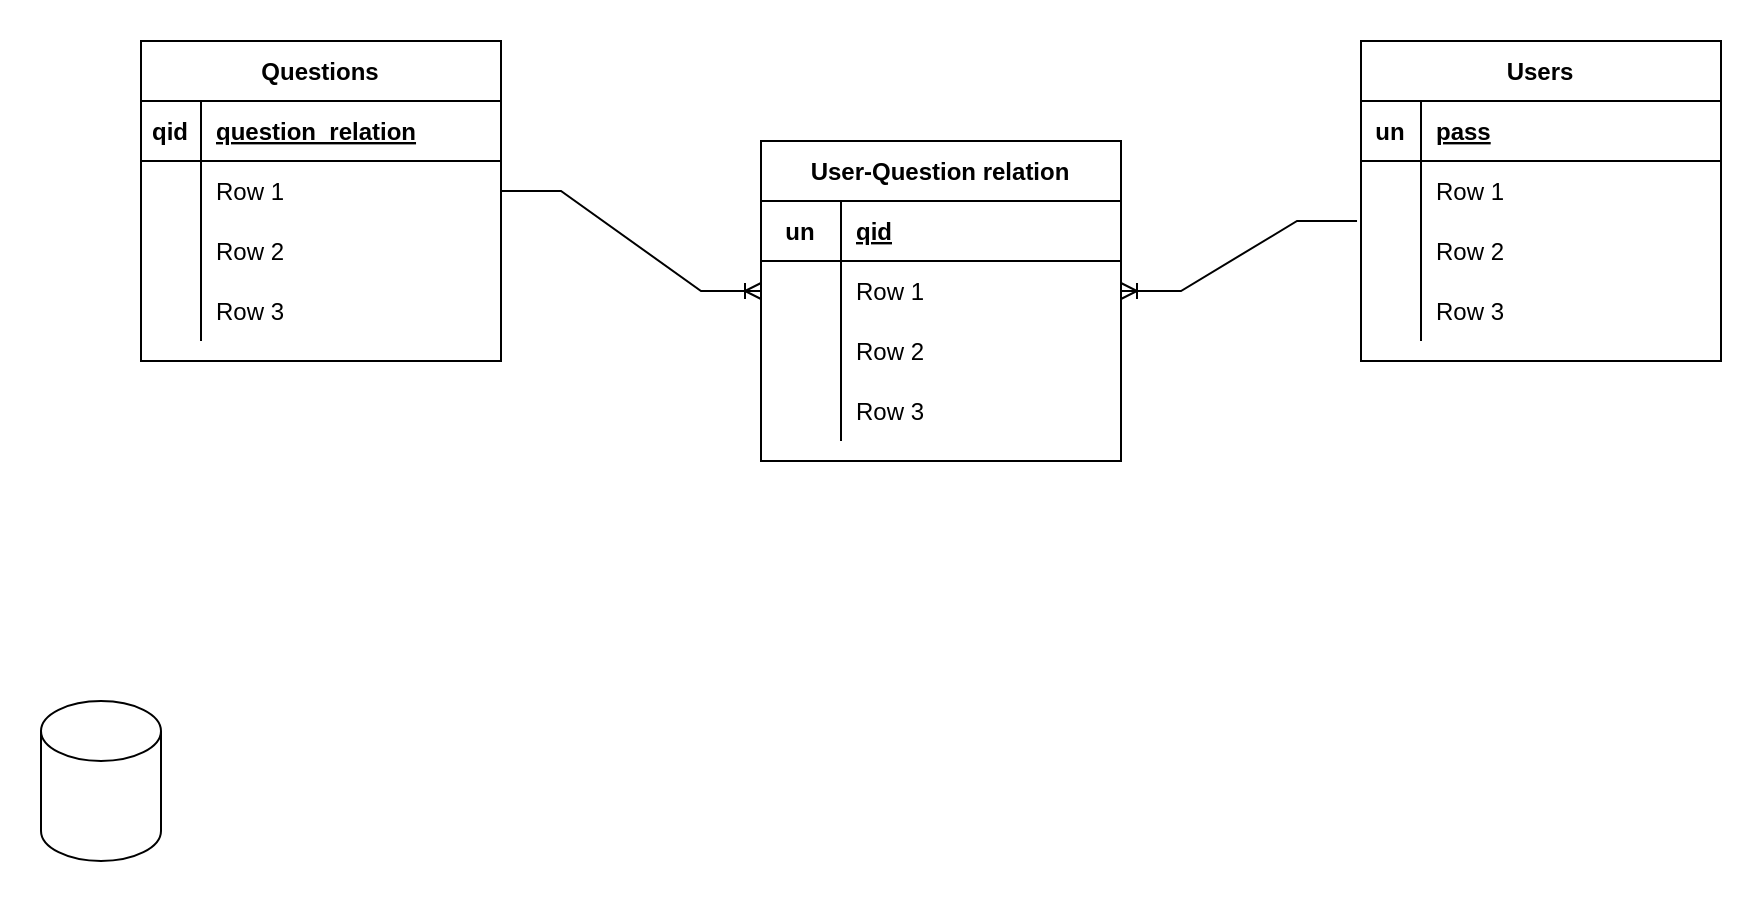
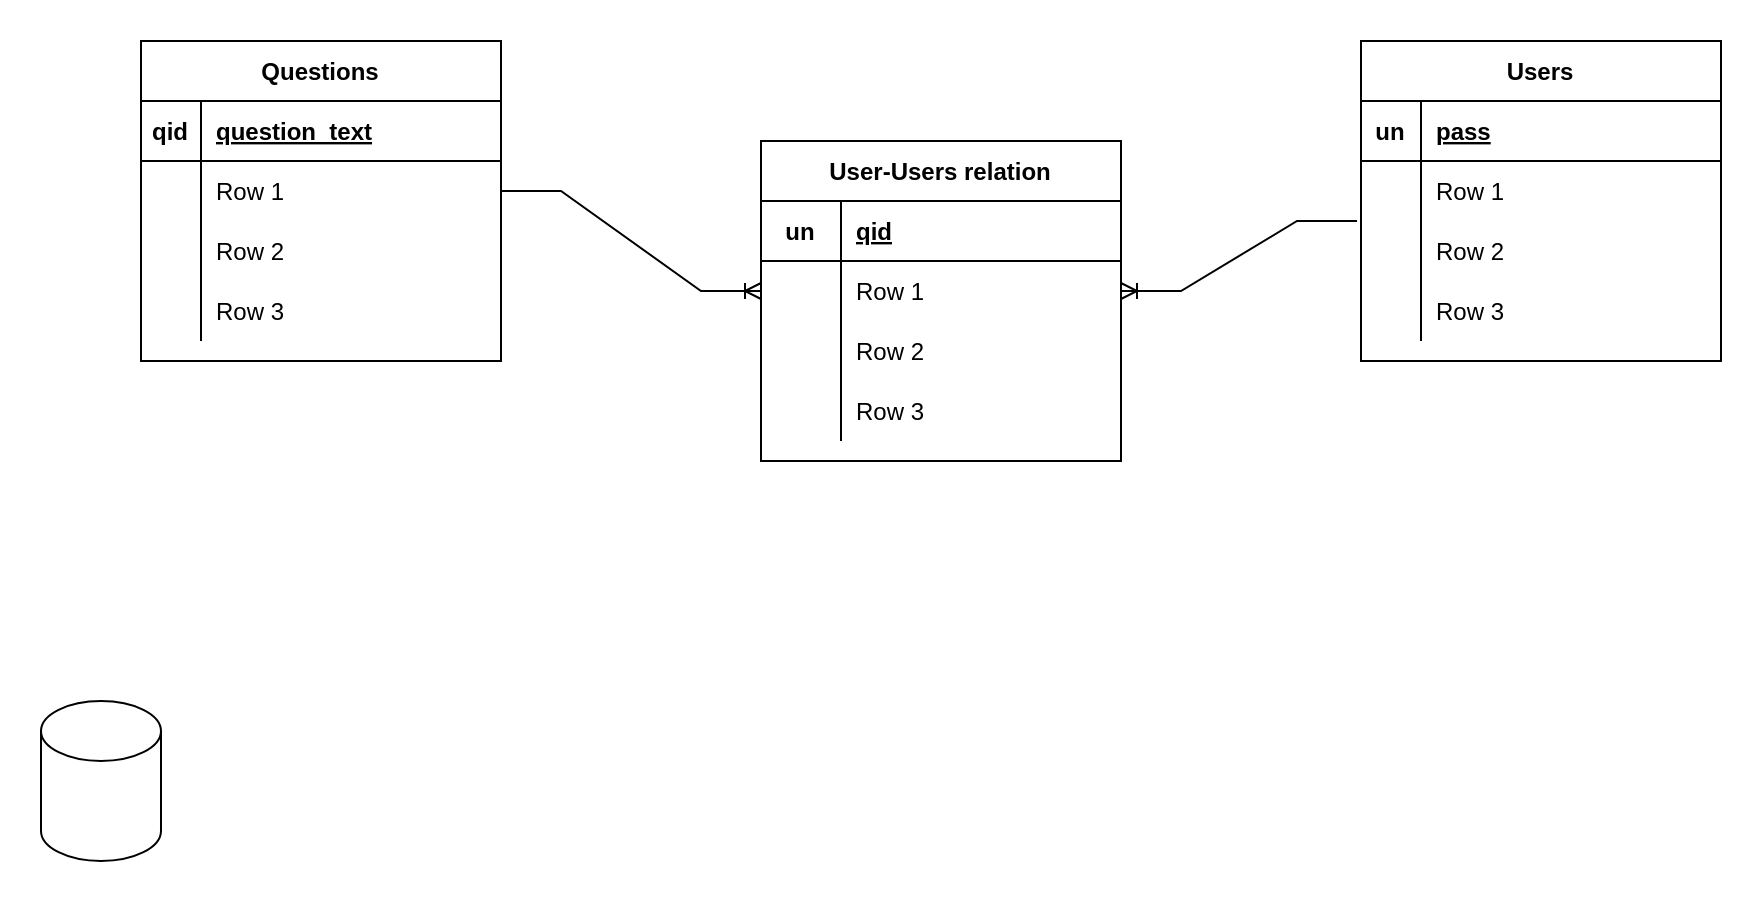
node "question_relation": label "question_relation" -> "question_text"
node "User-Question relation": label "User-Question relation" -> "User-Users relation"
